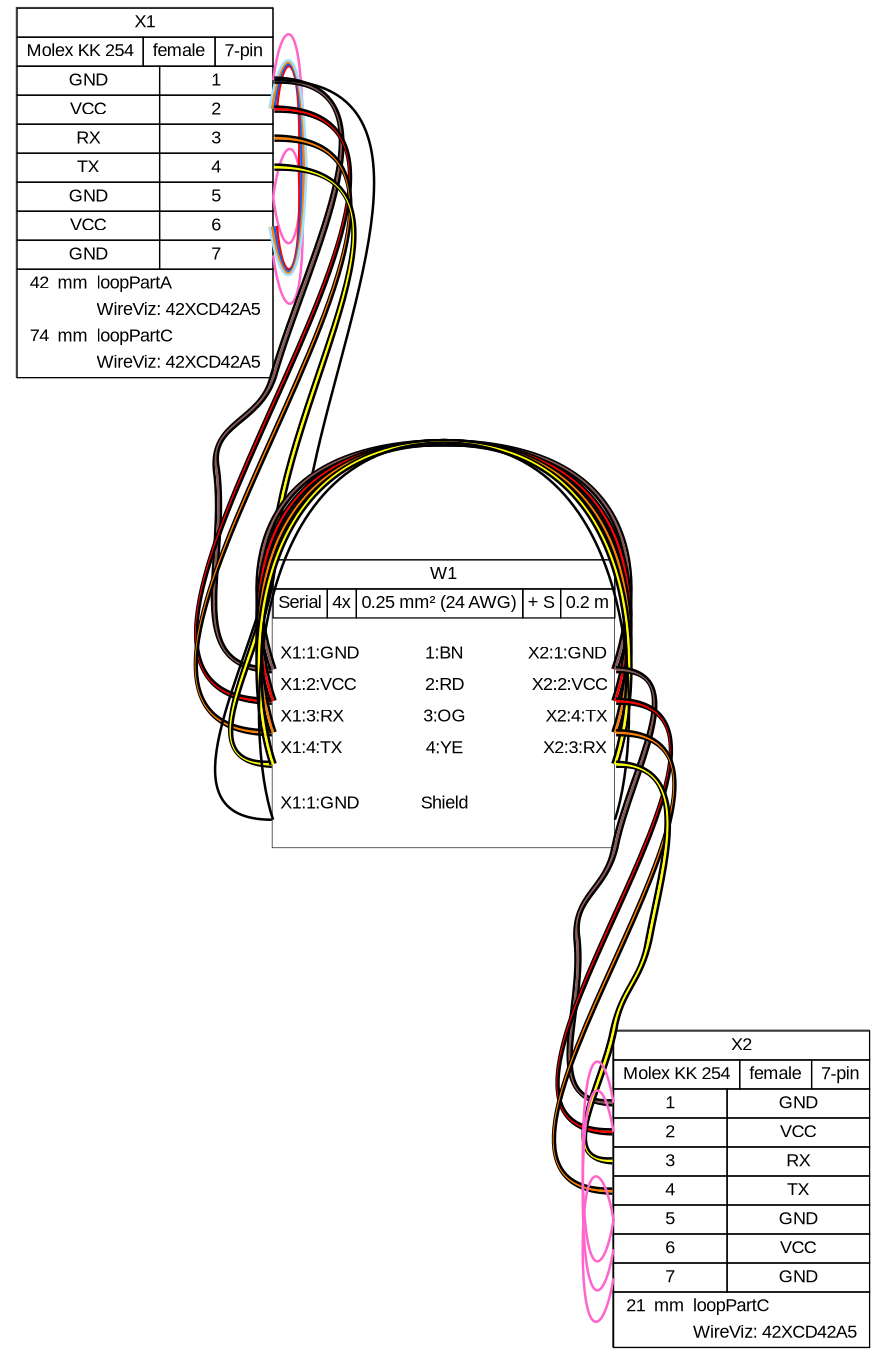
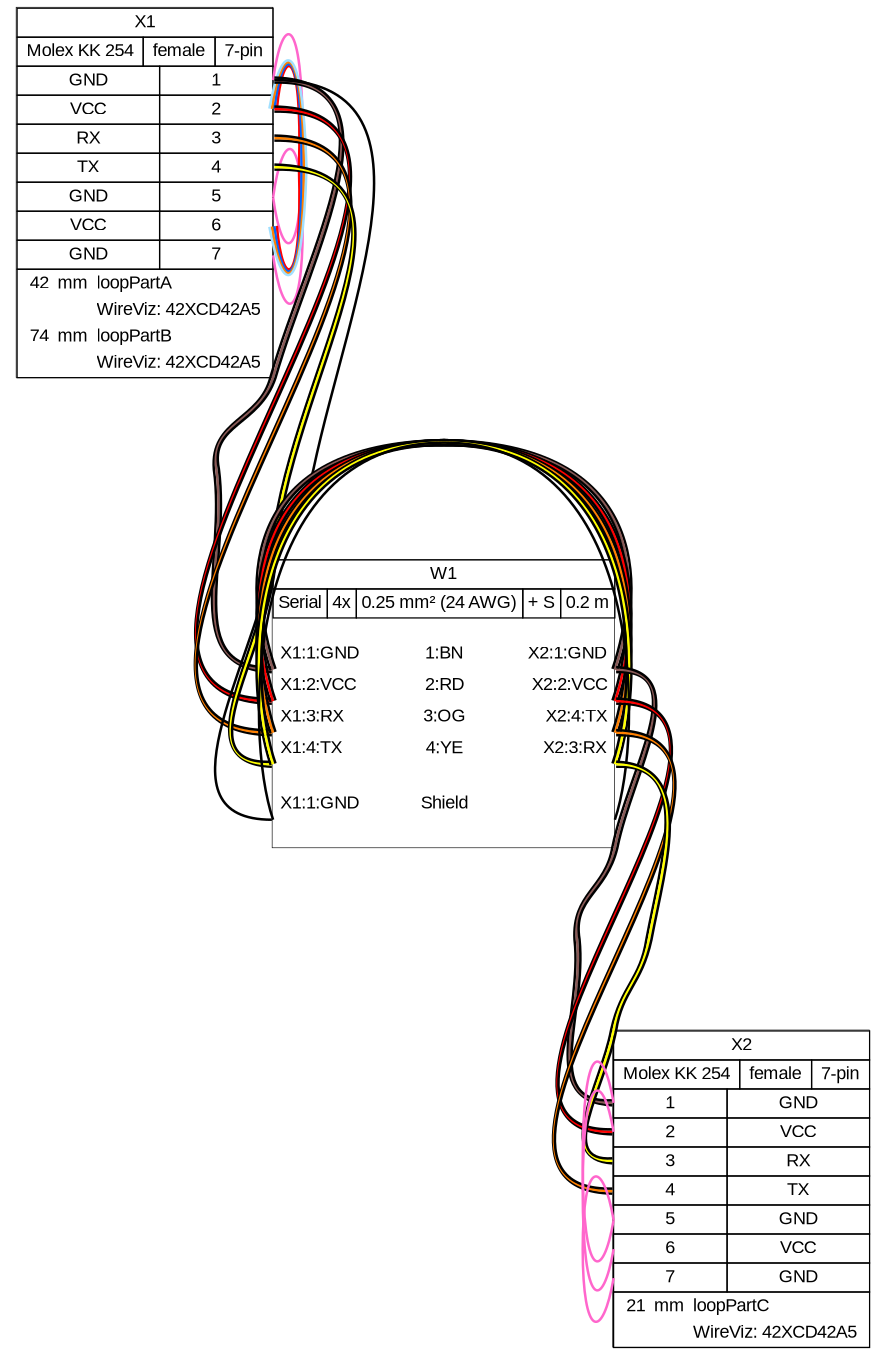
node "X1": text "loopPartC" -> "loopPartB"
